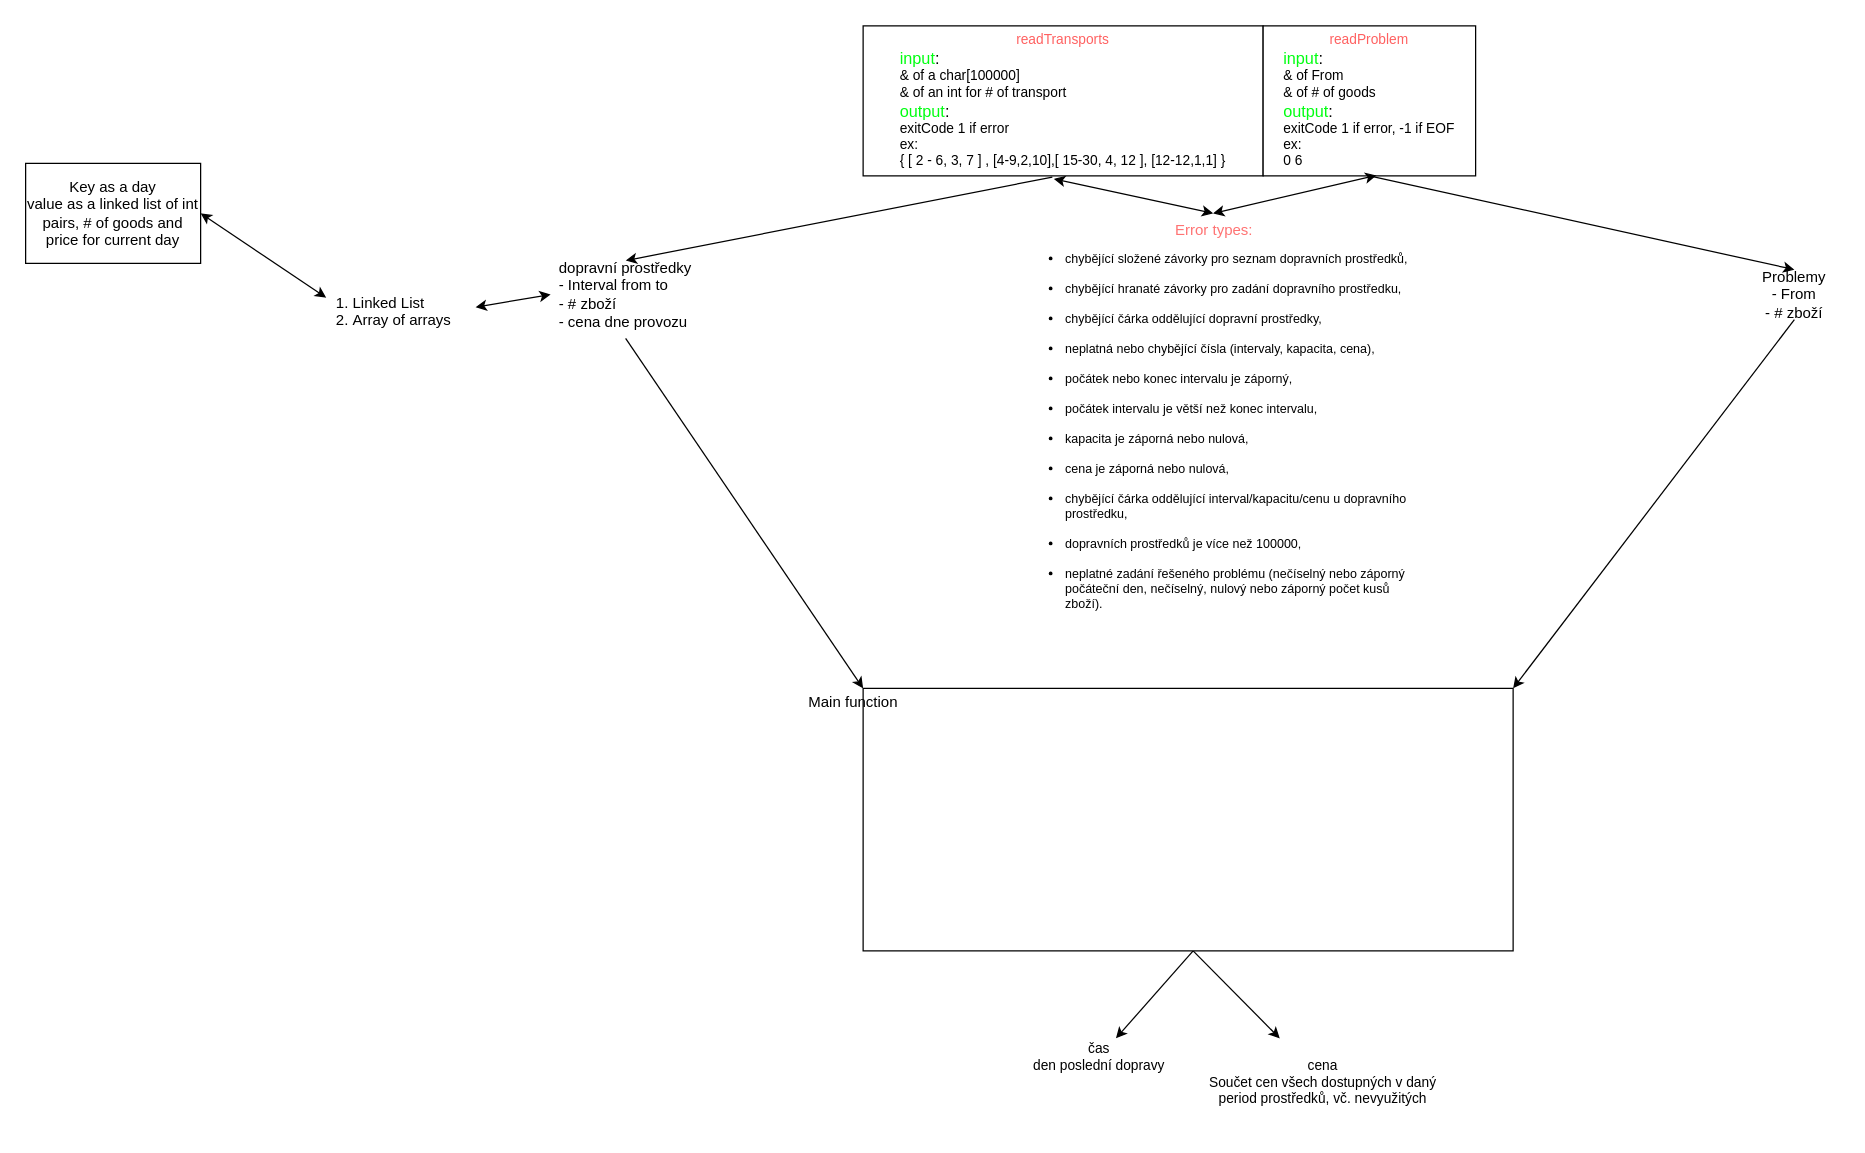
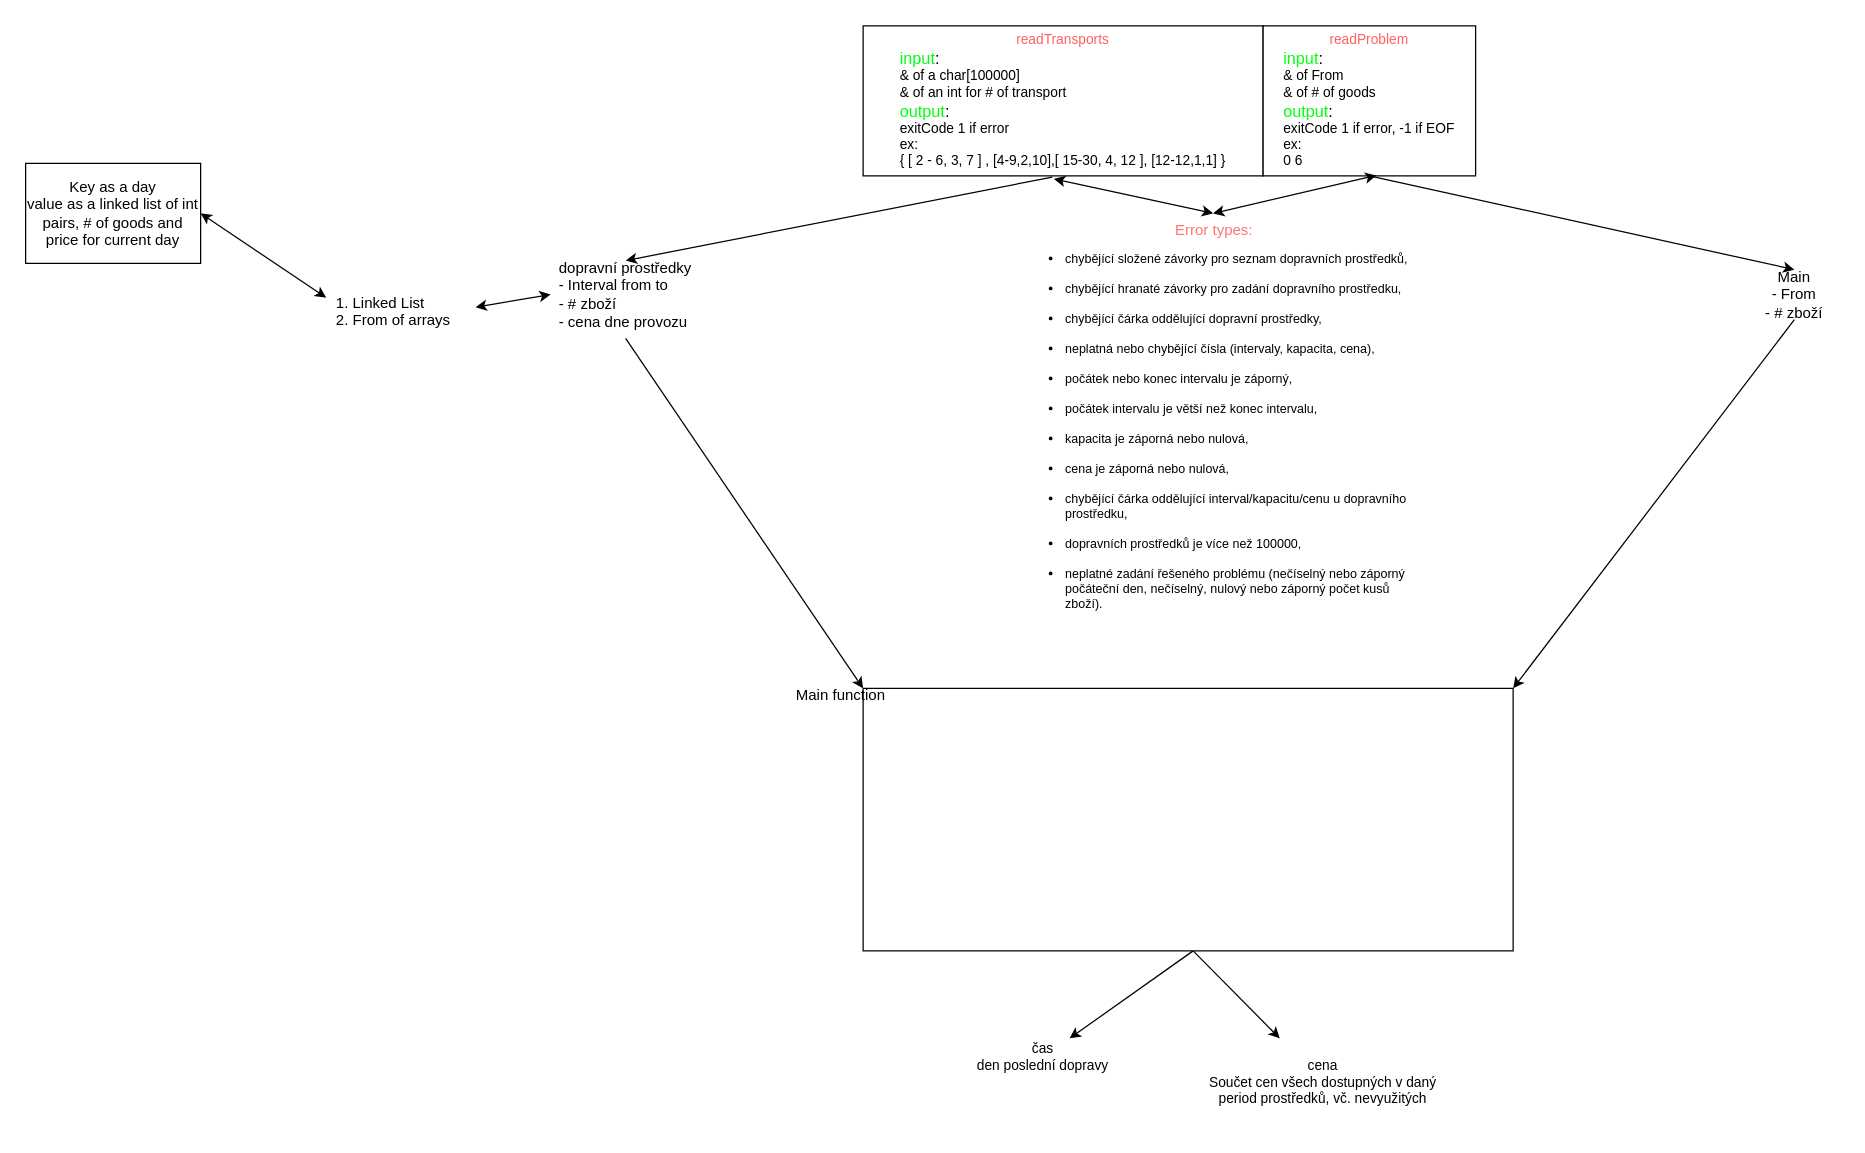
node "Problemy - From - # zboží": label "Problemy - From - # zboží" -> "Main - From - # zboží"
node "Linked List Array of arrays": label "Linked List Array of arrays" -> "Linked List From of arrays"
node "Main function": moved (1194, 819) -> (1182, 813)
node "čas den poslední dopravy": moved (1099, 1057) -> (1043, 1057)
